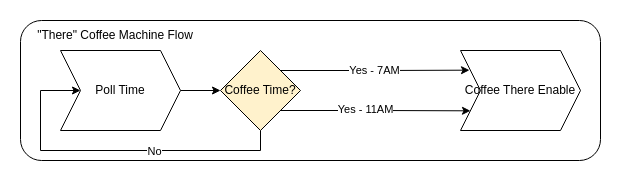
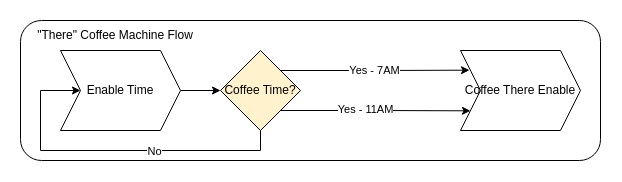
node "Poll Time": label "Poll Time" -> "Enable Time"
